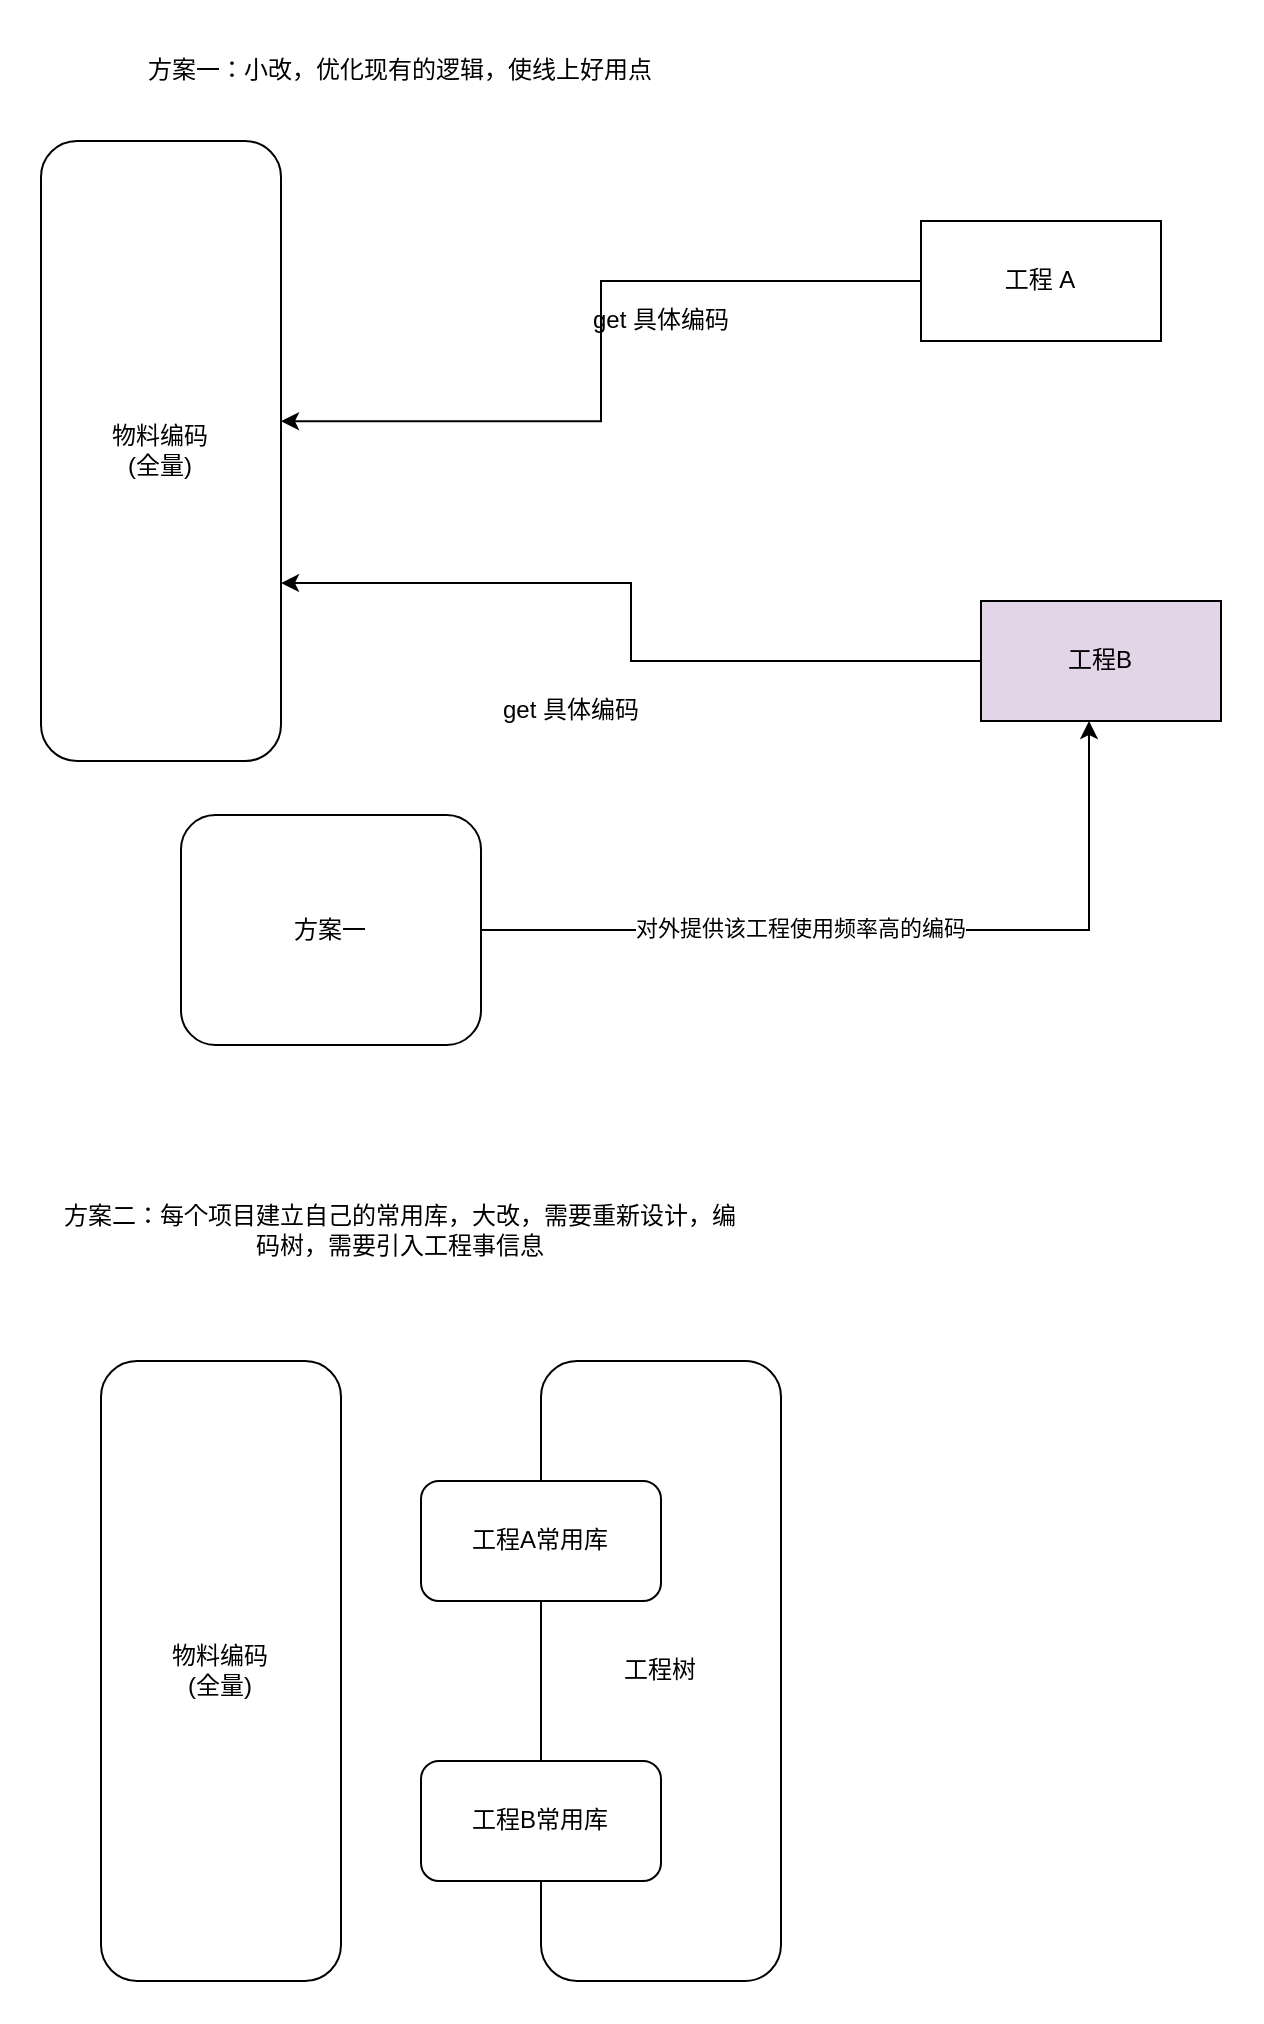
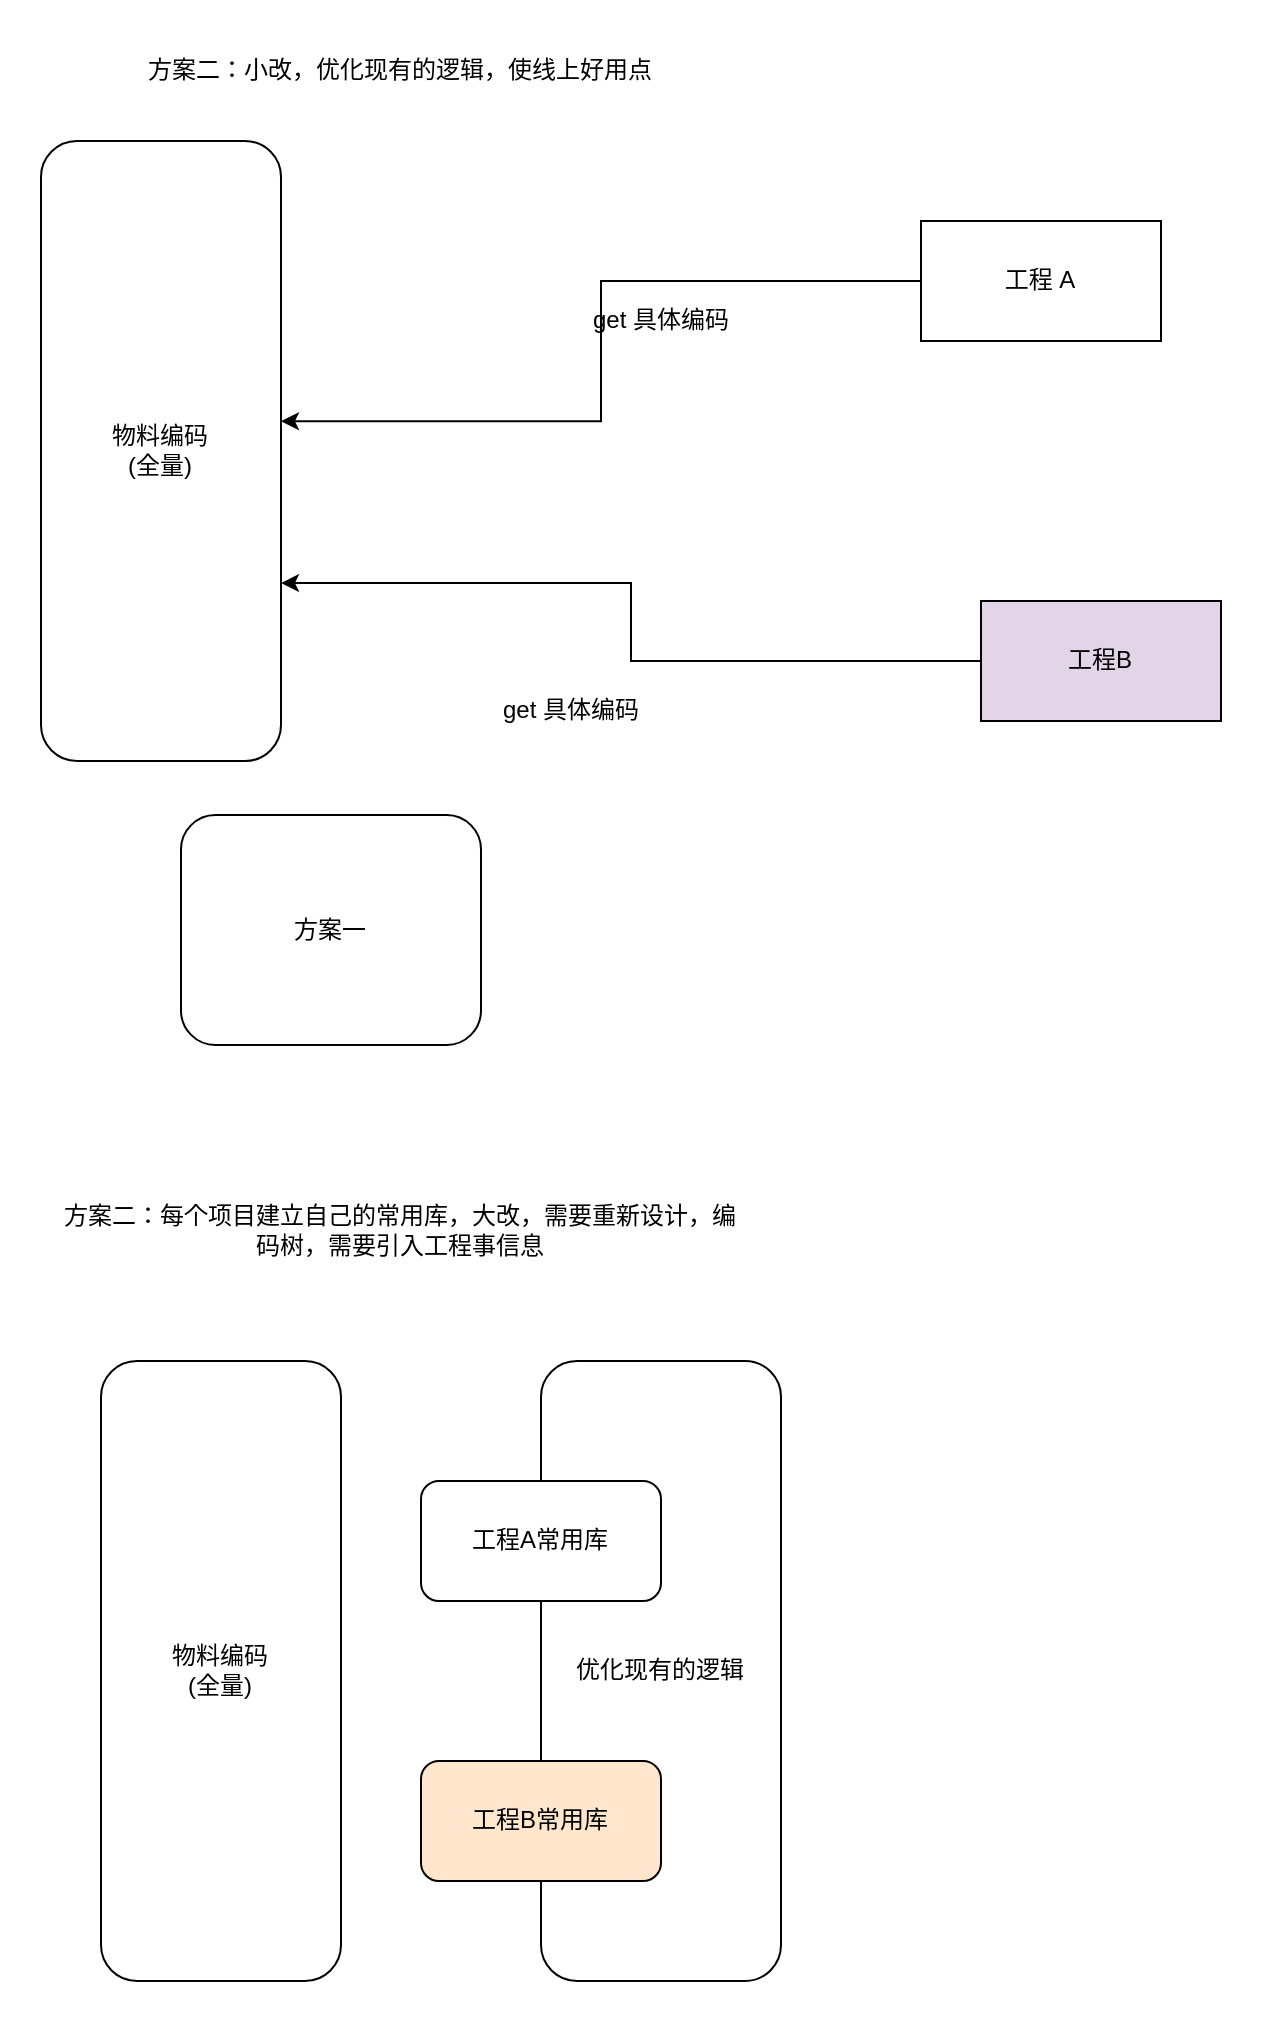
node "方案一：小改，优化现有的逻辑，使线上好用点": label "方案一：小改，优化现有的逻辑，使线上好用点" -> "方案二：小改，优化现有的逻辑，使线上好用点"
edge "方案一" -> "工程B": removed, label "对外提供该工程使用频率高的编码"
node "工程树": label "工程树" -> "优化现有的逻辑"
node "工程B常用库": fillcolor #ffffff -> #ffe6cc
